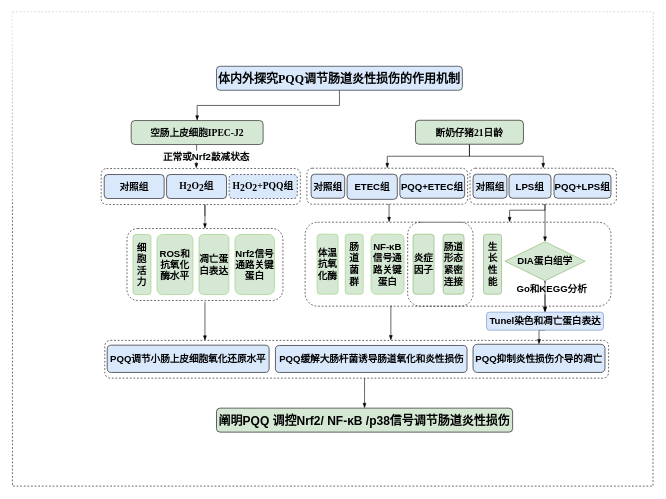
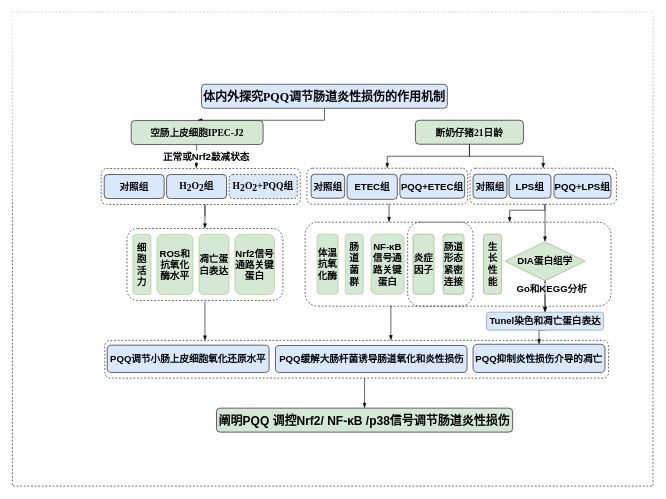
node "体内外探究PQQ调节肠道炎性损伤的作用机制": moved (339, 78) -> (324, 96)
